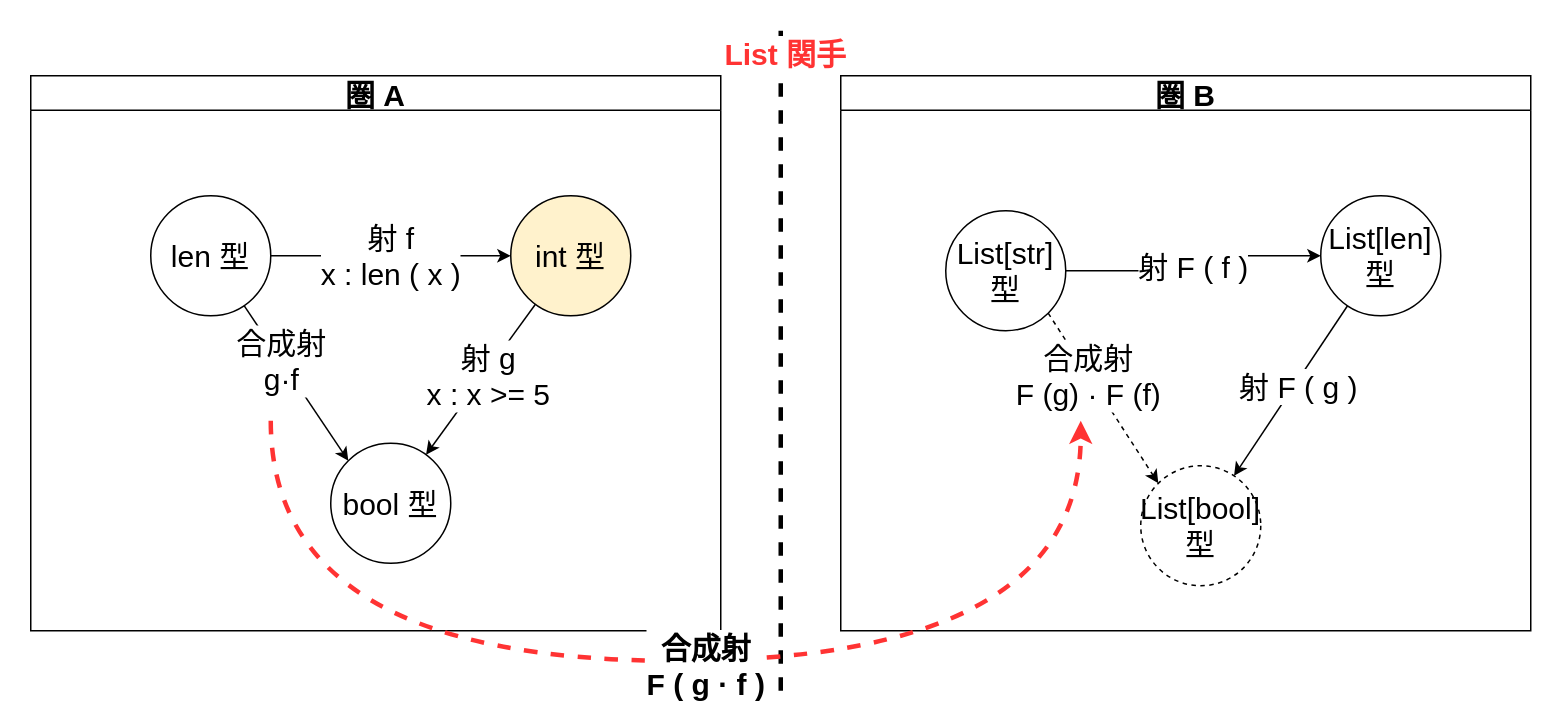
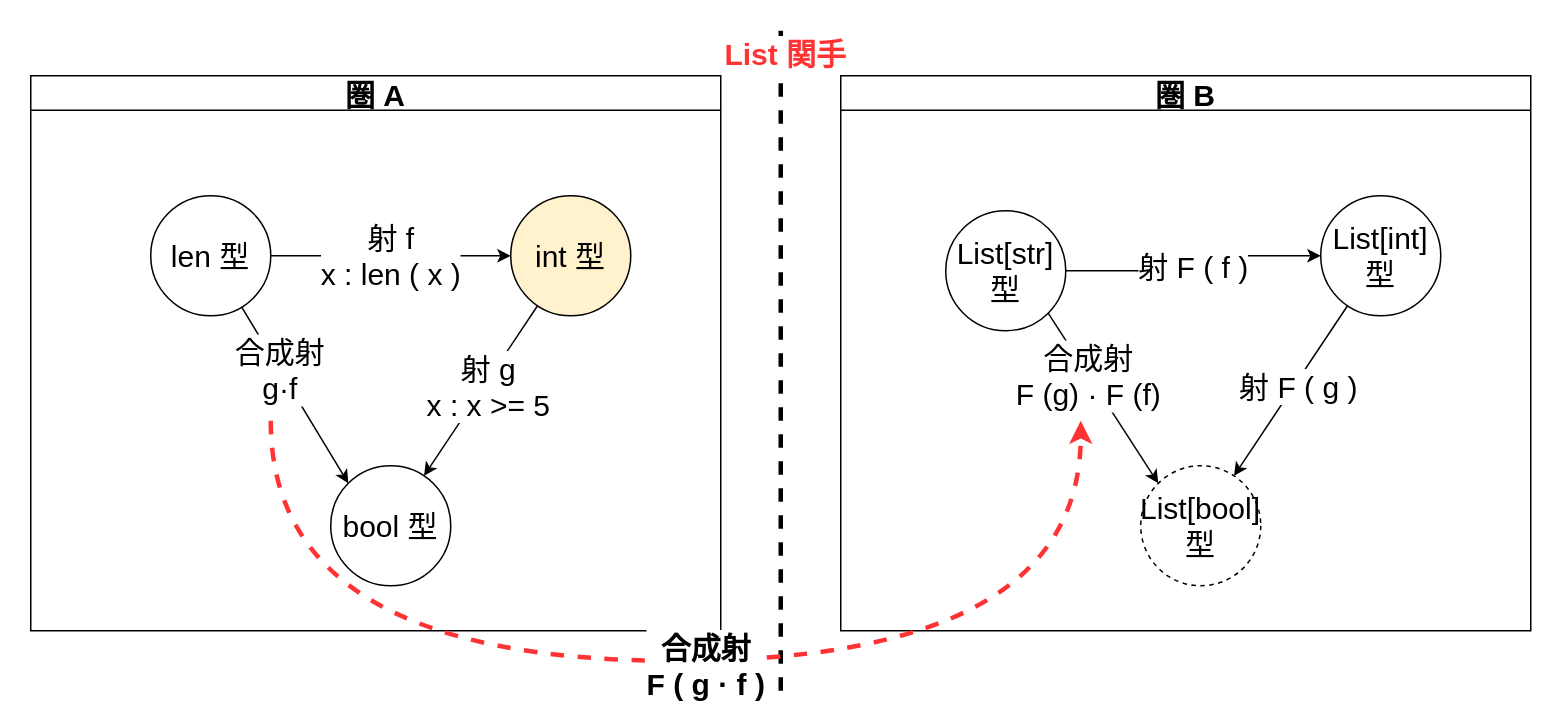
node "List[len] 型": label "List[len] 型" -> "List[int] 型"
edge "List[str]型" -> "List[bool]型": style dashed -> solid
node "bool 型": moved (391, 503) -> (391, 526)
